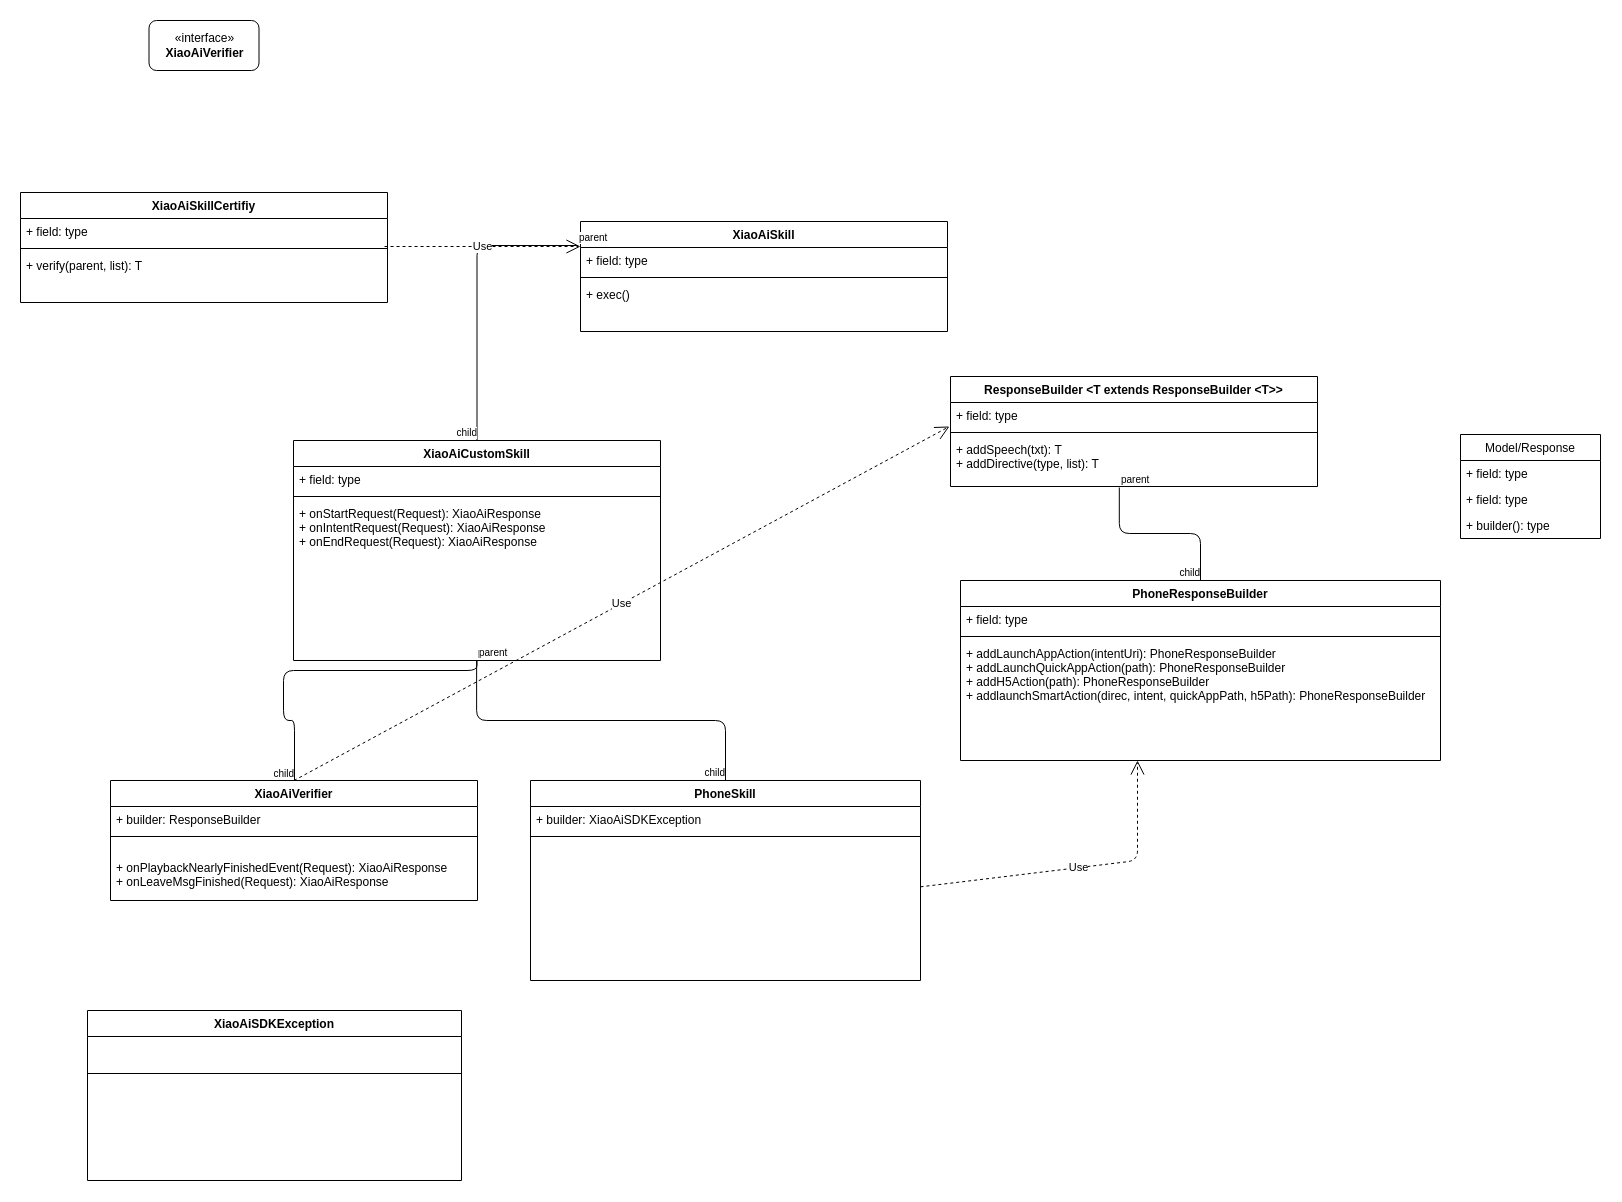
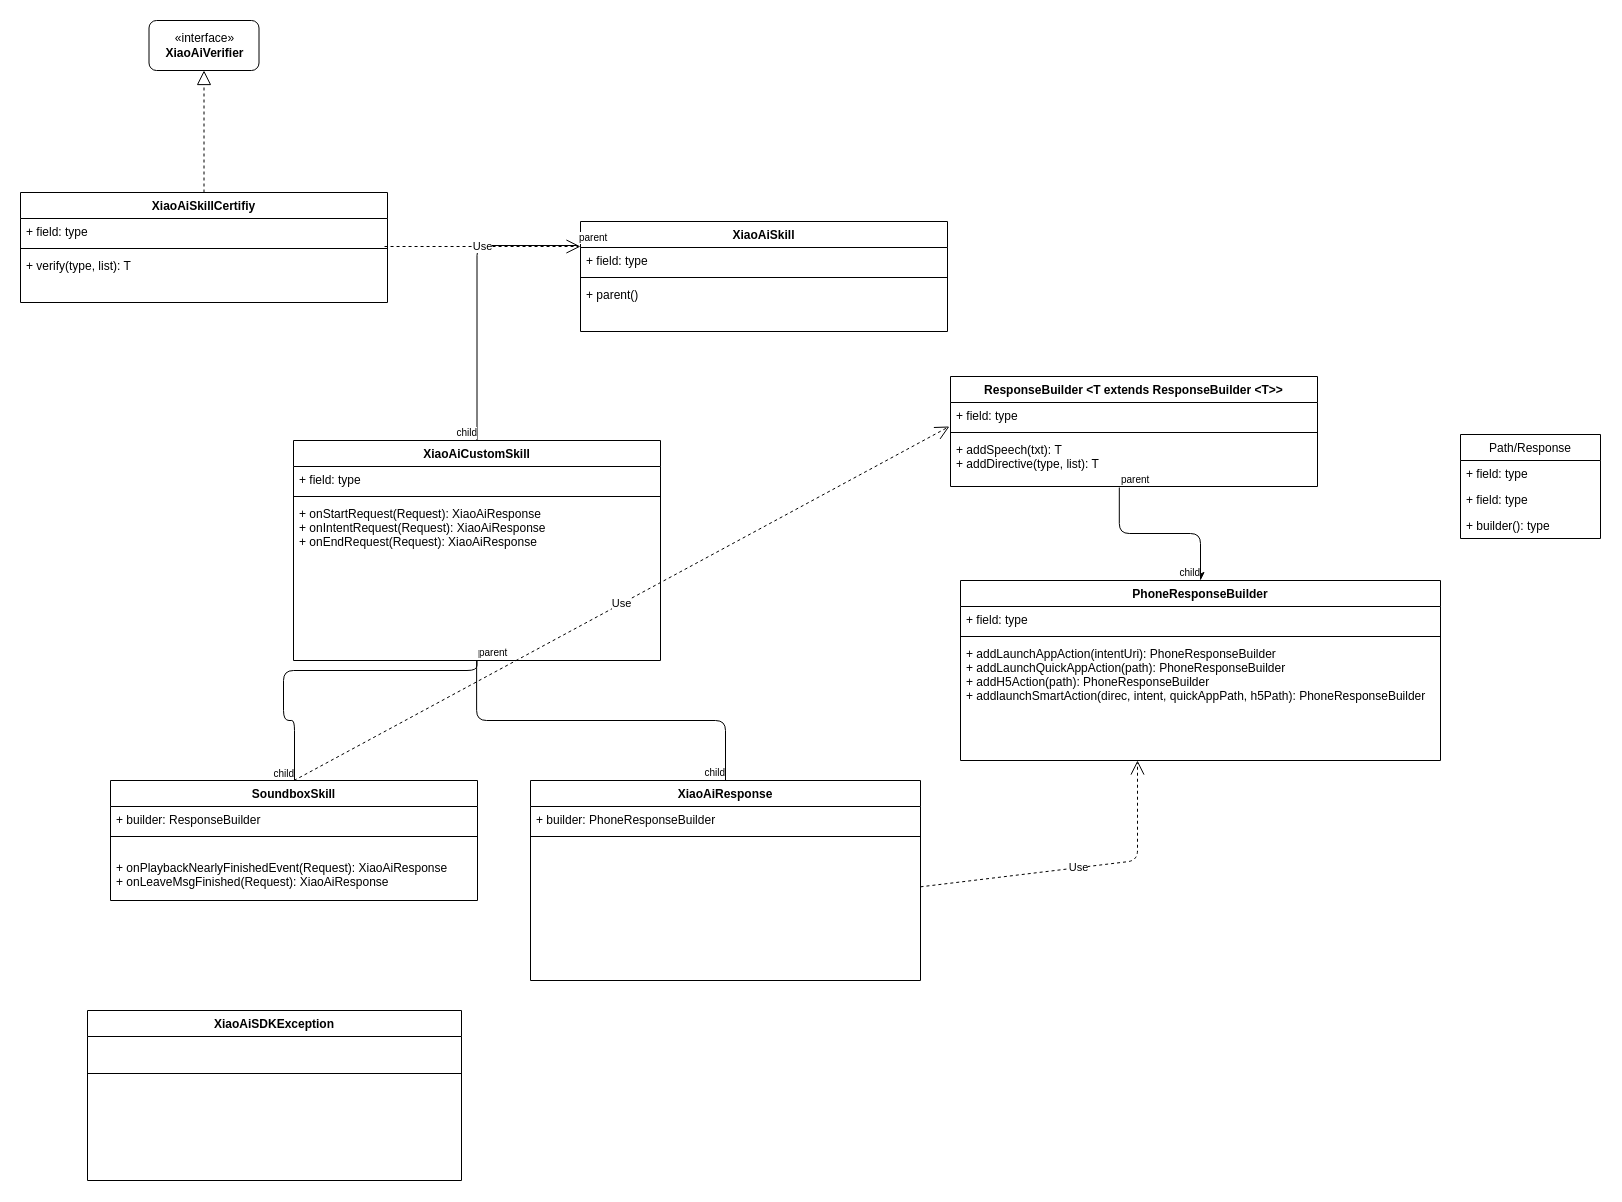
edge "XiaoAiSkillCertifiy" -> "«interface» XiaoAiVerifier": added
node "+ verify(parent, list): T": label "+ verify(parent, list): T" -> "+ verify(type, list): T"
node "+ exec()": label "+ exec()" -> "+ parent()"
node "Model/Response": label "Model/Response" -> "Path/Response"
edge "+ addSpeech(txt): T + addDirective(type, list): T" -- "PhoneResponseBuilder": arrowhead none -> classic
node "XiaoAiVerifier": label "XiaoAiVerifier" -> "SoundboxSkill"
node "PhoneSkill": label "PhoneSkill" -> "XiaoAiResponse"
node "+ builder: XiaoAiSDKException": label "+ builder: XiaoAiSDKException" -> "+ builder: PhoneResponseBuilder"
